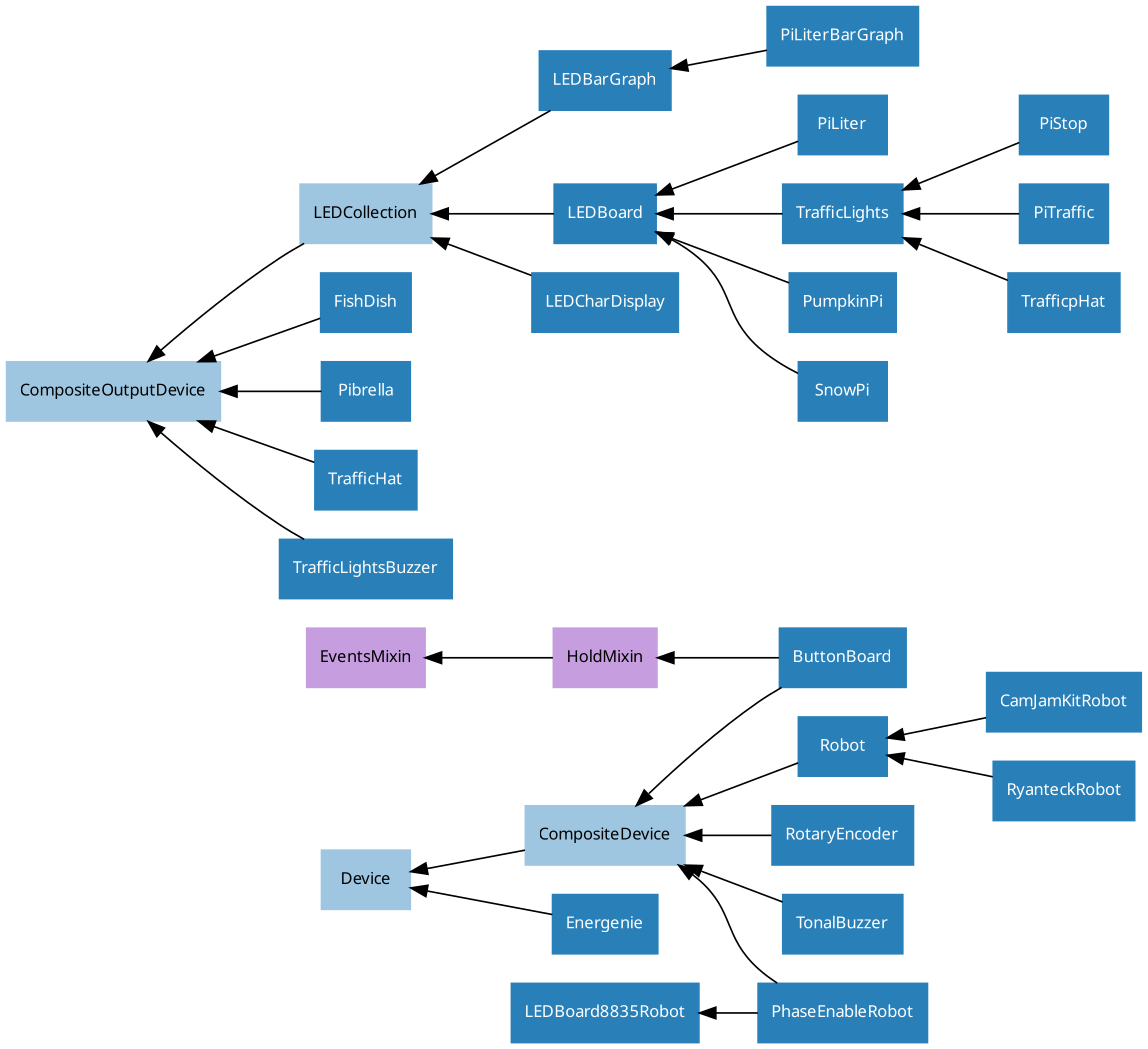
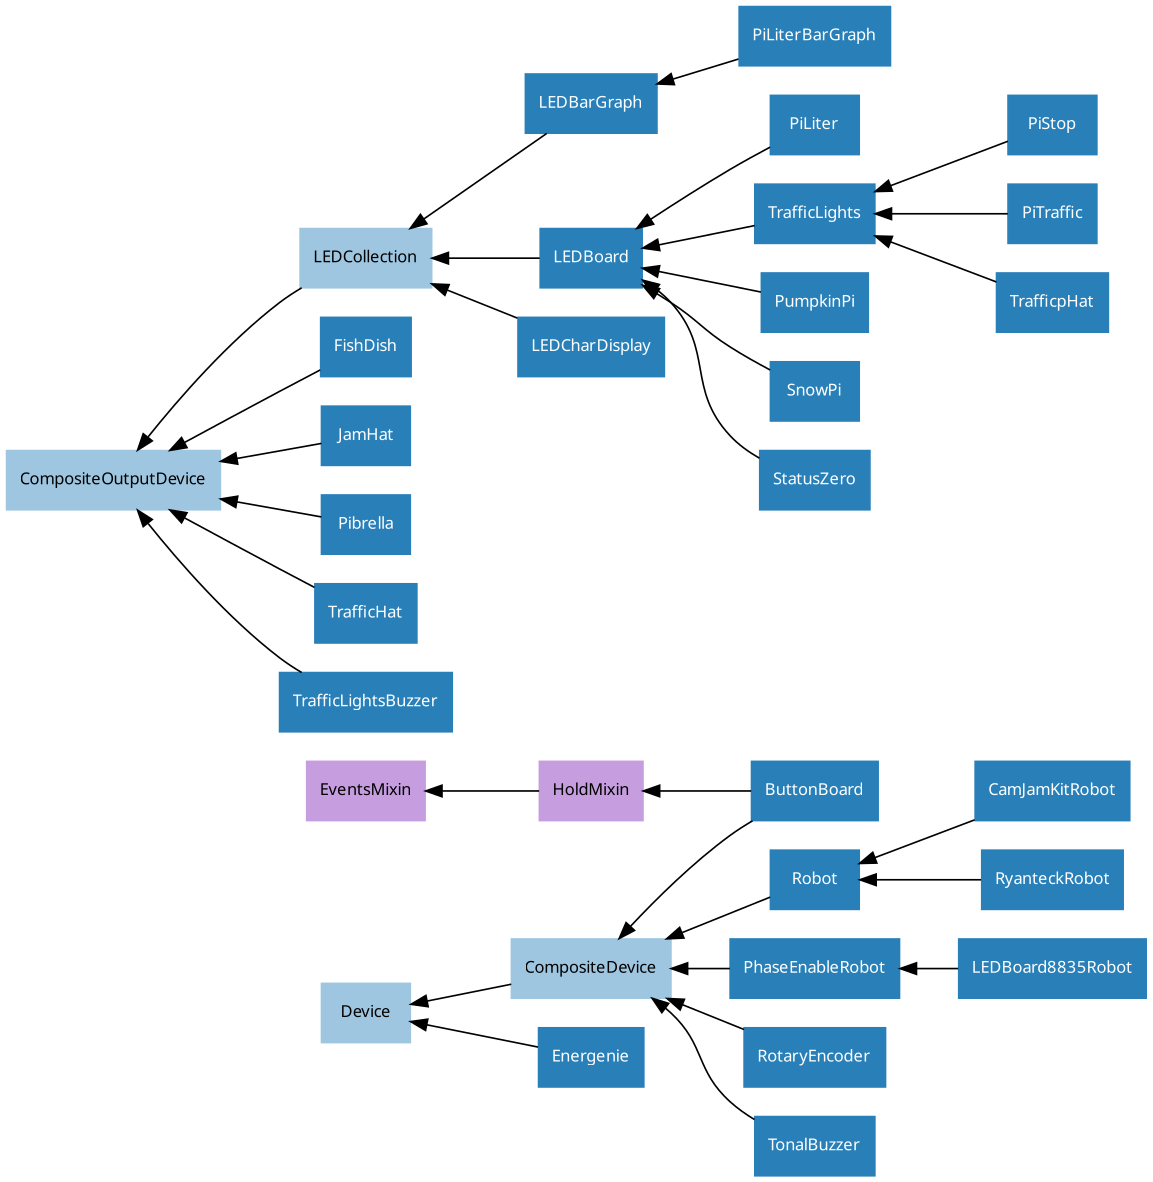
node "JamHat": added
node "StatusZero": added
edge "PhaseEnableRobot" -> "LEDBoard8835Robot": reversed
